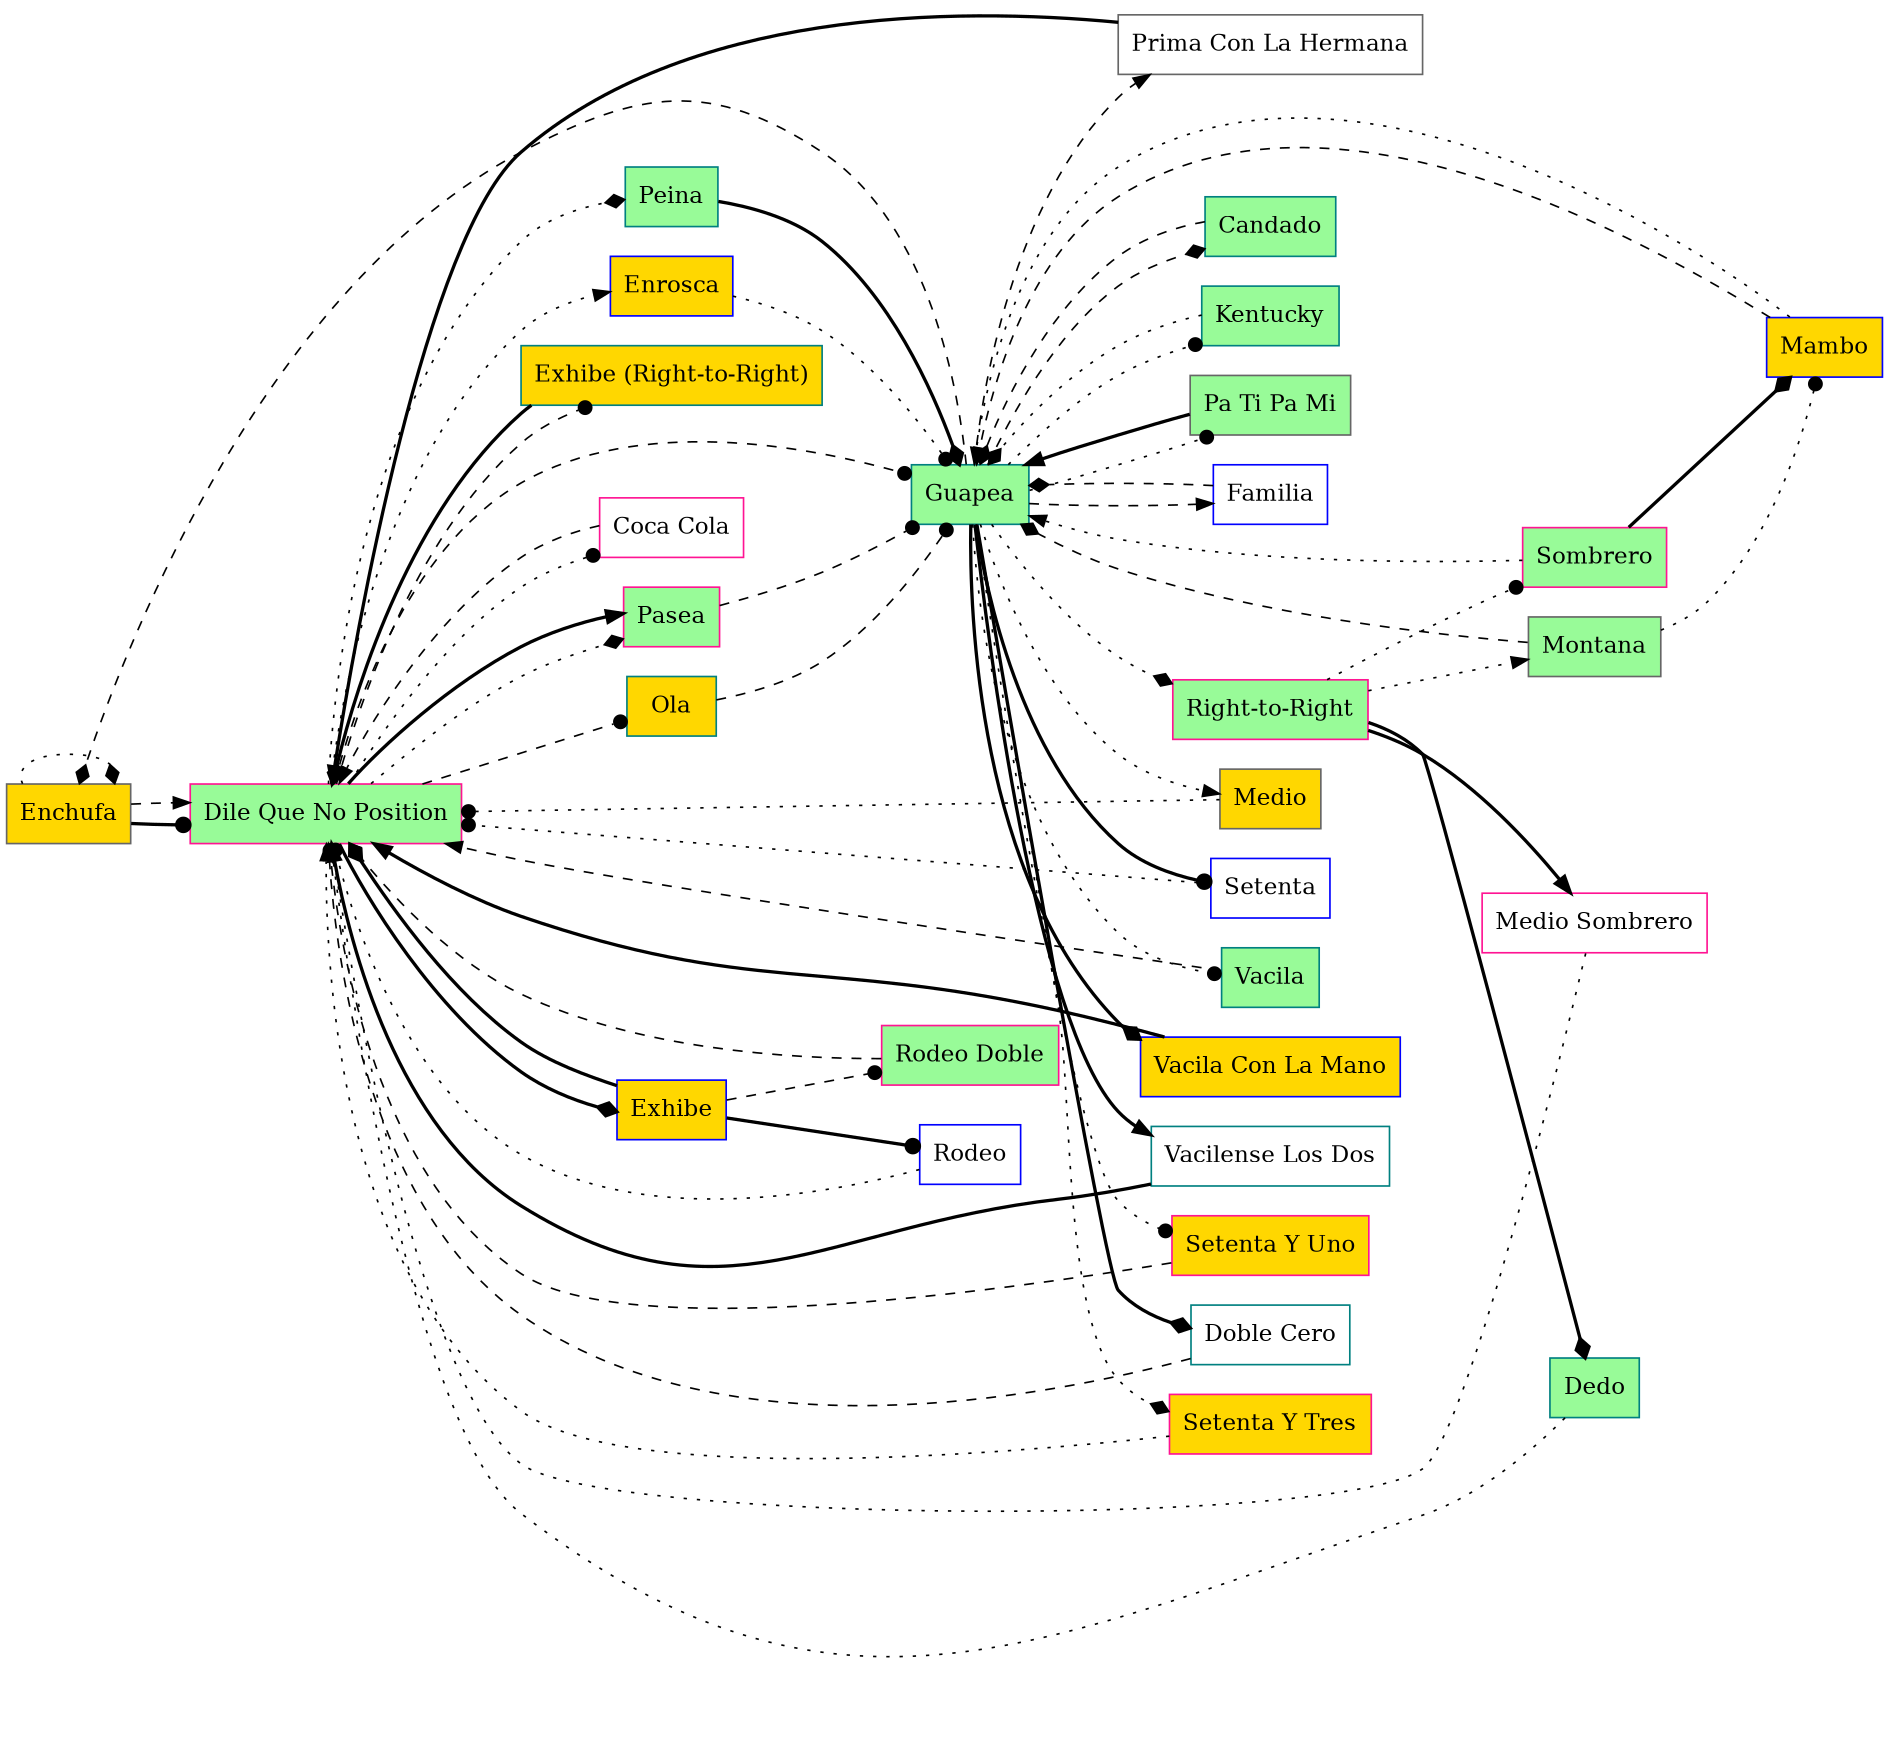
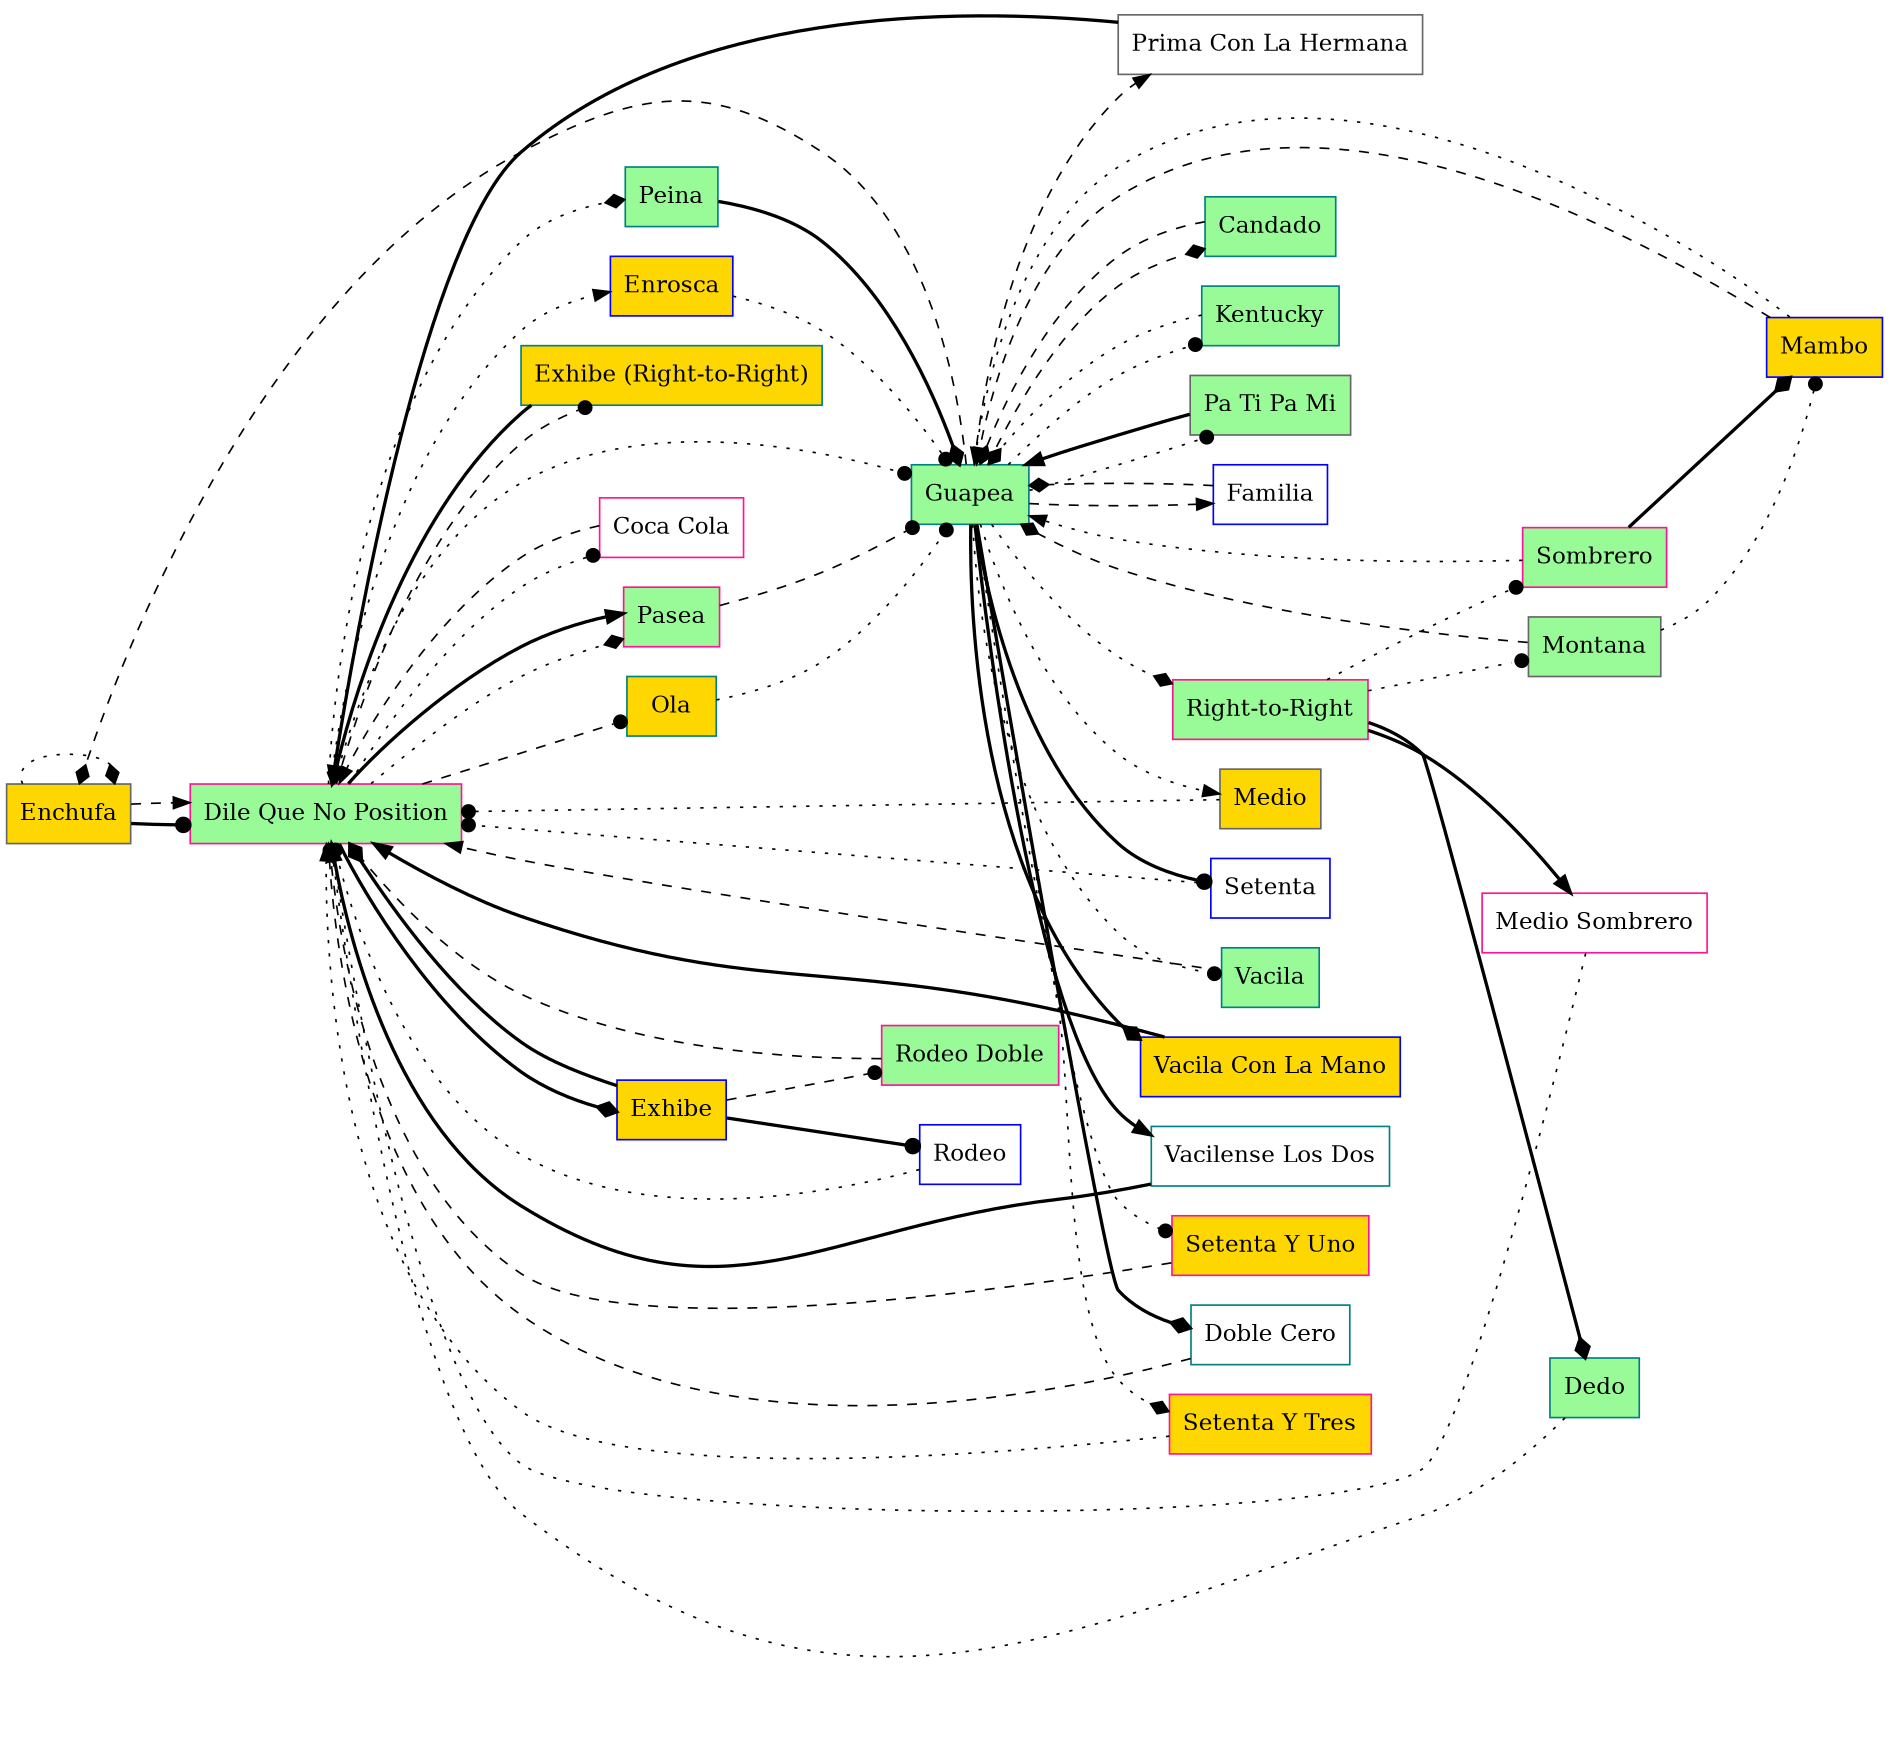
edge "Dile Que No Position" -> "Guapea": style dashed -> dotted
edge "Ola" -> "Guapea": style dashed -> dotted
edge "Right-to-Right" -> "Montana": arrowhead normal -> dot
